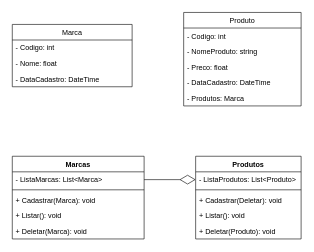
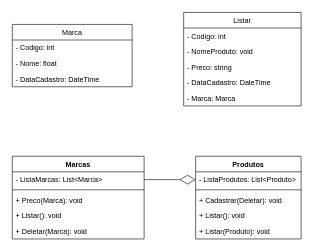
node "Produto": label "Produto" -> "Listar"
node "- NomeProduto: string": label "- NomeProduto: string" -> "- NomeProduto: void"
node "- Preco: float": label "- Preco: float" -> "- Preco: string"
node "- Produtos: Marca": label "- Produtos: Marca" -> "- Marca: Marca"
node "+ Cadastrar(Marca): void": label "+ Cadastrar(Marca): void" -> "+ Preco(Marca): void"
node "+ Deletar(Produto): void": label "+ Deletar(Produto): void" -> "+ Listar(Produto): void"
